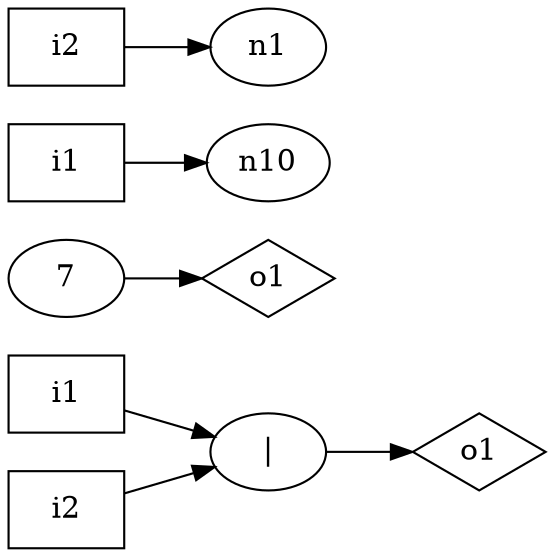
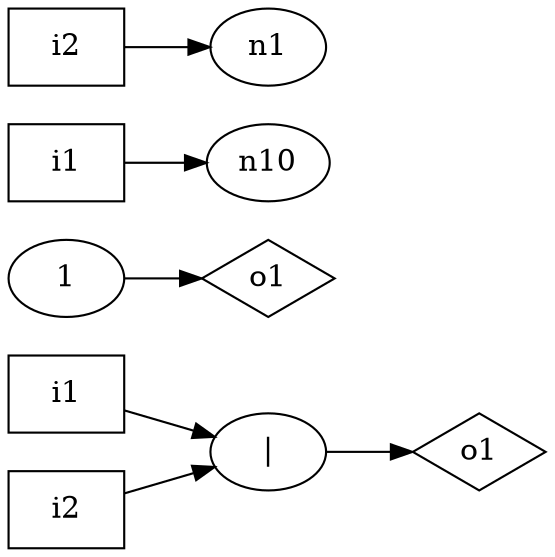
node "7": label "7" -> "1"
